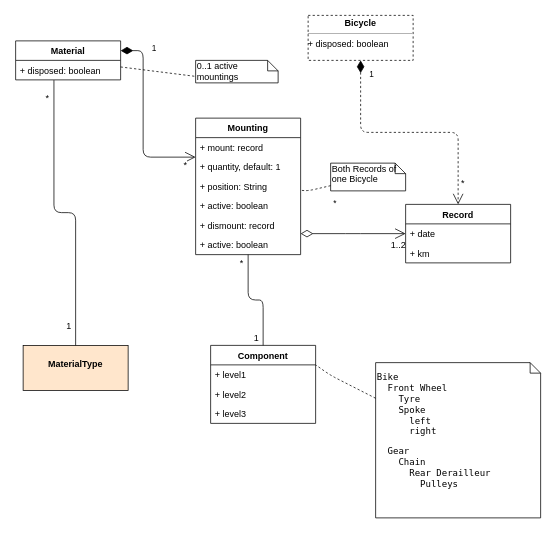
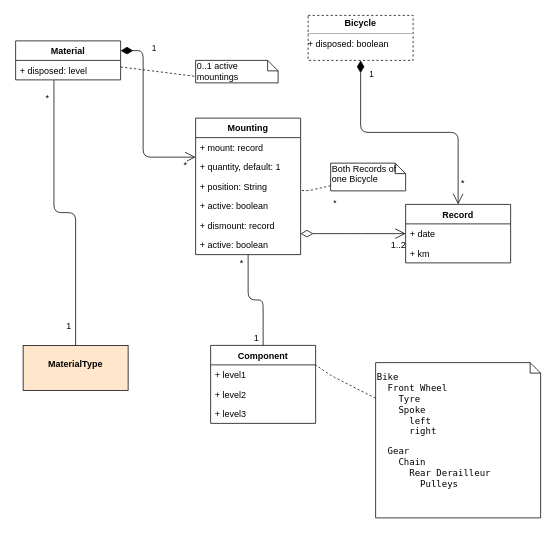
node "+ disposed: boolean": label "+ disposed: boolean" -> "+ disposed: level"
edge "Bicycle + disposed: boolean" -- "Record": style dashed -> solid
